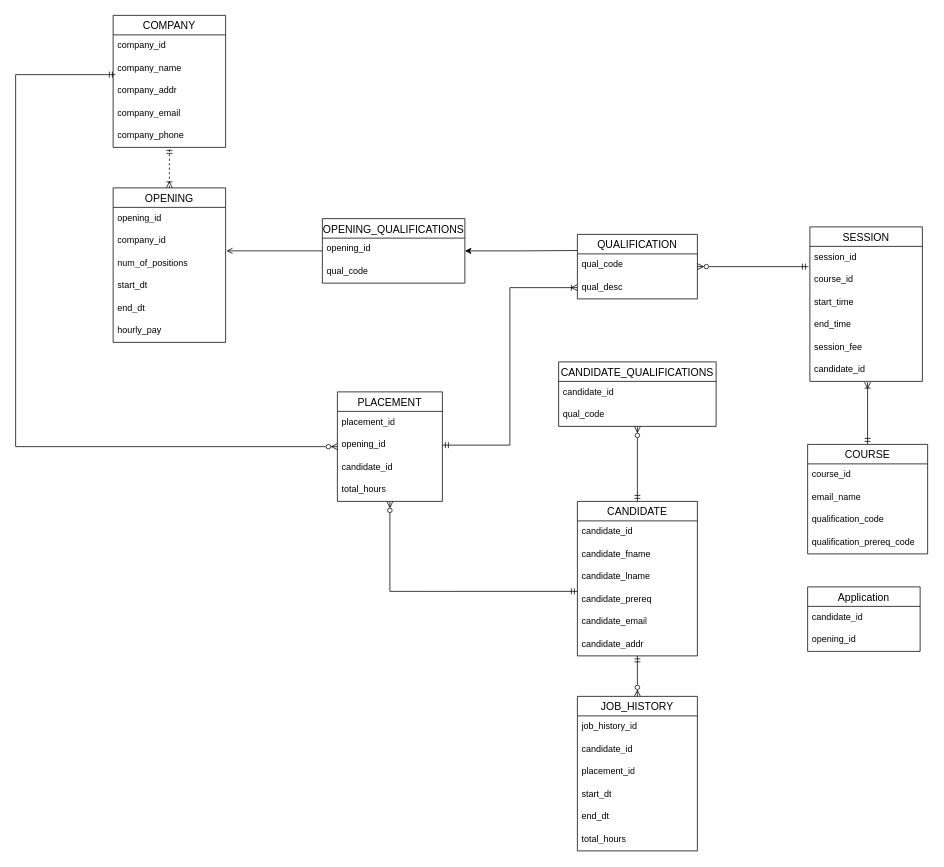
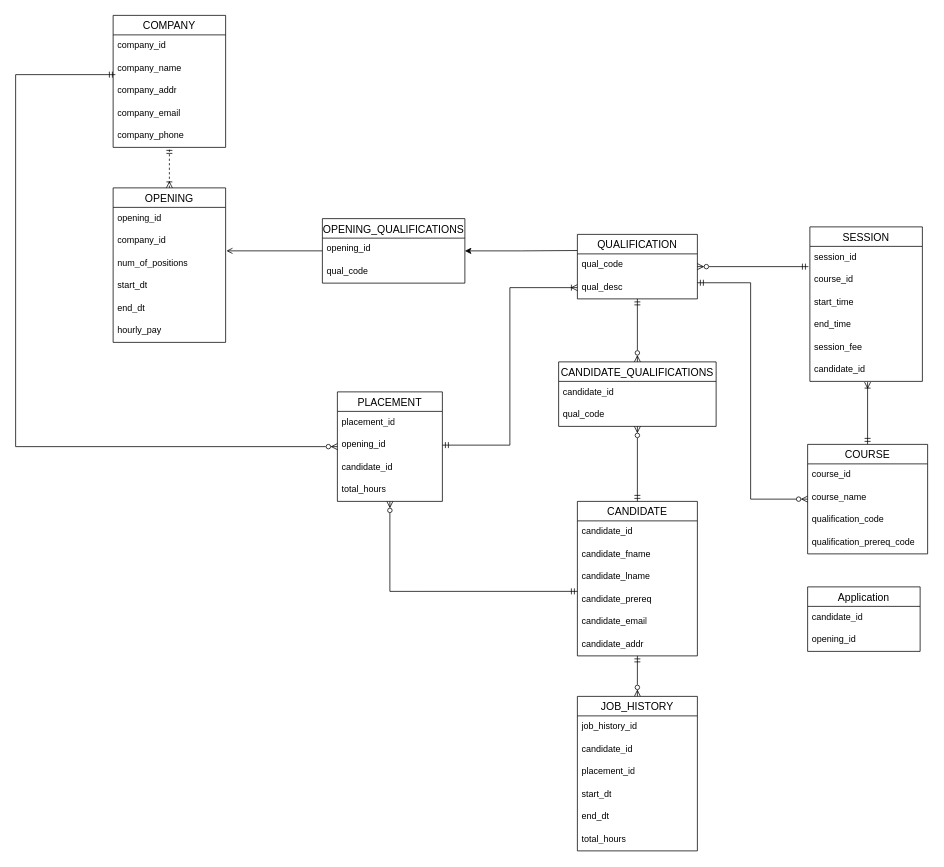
edge "QUALIFICATION" -- "CANDIDATE_QUALIFICATIONS": added
edge "QUALIFICATION" -- "COURSE": added
node "email_name": label "email_name" -> "course_name"
